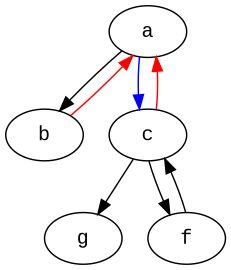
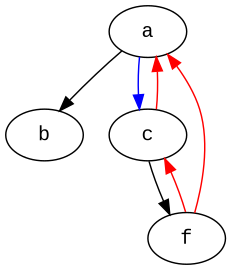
edge "b" -> "a": now "f" -> "a"
edge "f" -> "c": color black -> red
node "g": removed
